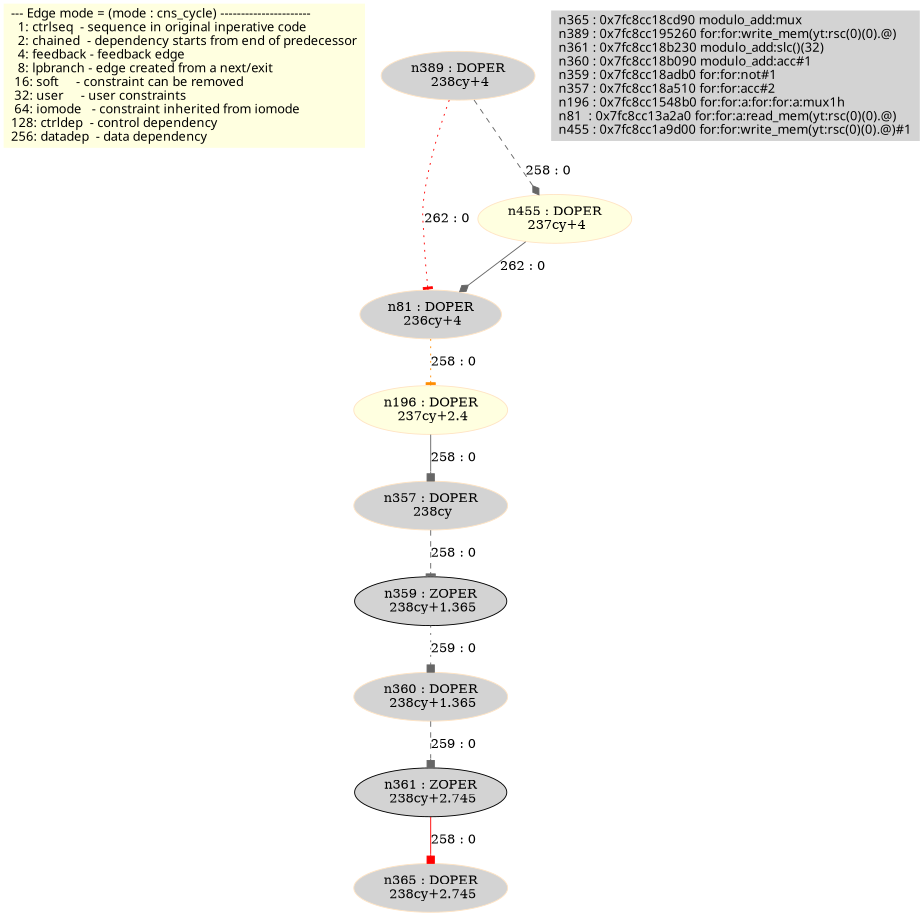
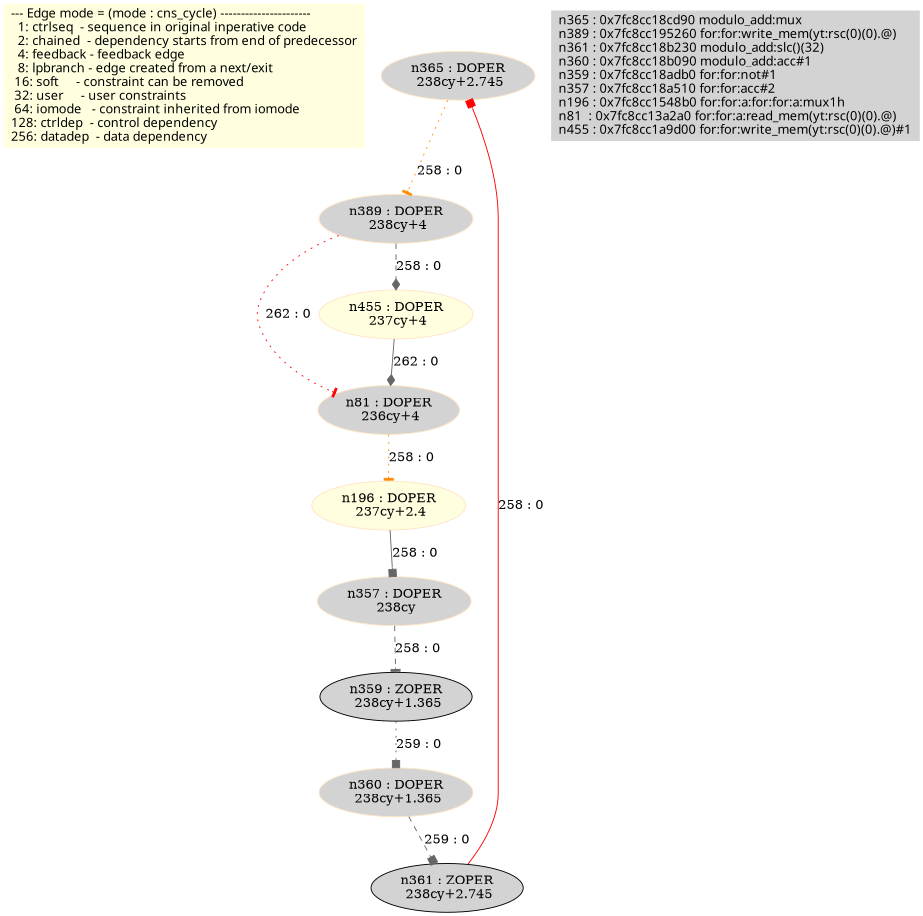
edge "n365 : DOPER 238cy+2.745" -> "n389 : DOPER 238cy+4": added, label "258 : 0"
